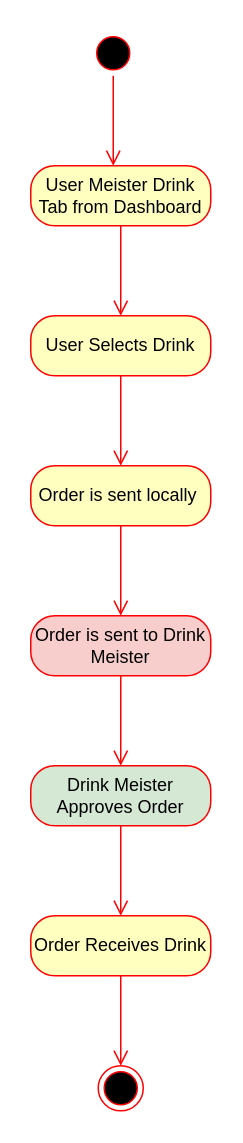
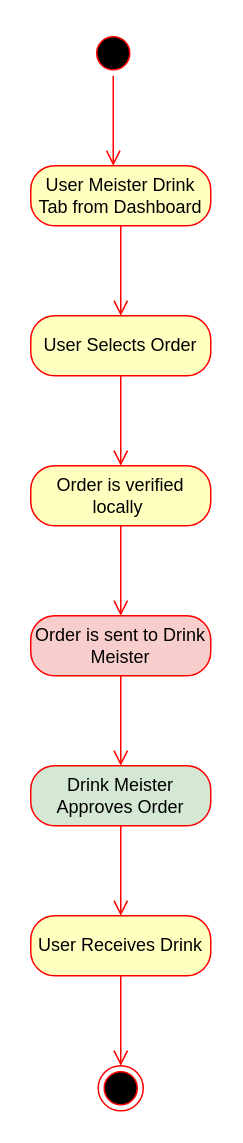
node "User Selects Drink": label "User Selects Drink" -> "User Selects Order"
node "Order is sent locally": label "Order is sent locally" -> "Order is verified locally"
node "Order Receives Drink": label "Order Receives Drink" -> "User Receives Drink"
